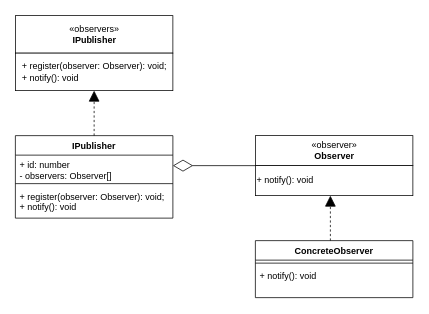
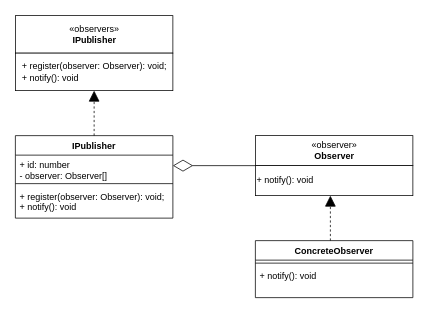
node "+ id: number - observers: Observer[]": label "+ id: number - observers: Observer[]" -> "+ id: number - observer: Observer[]"
